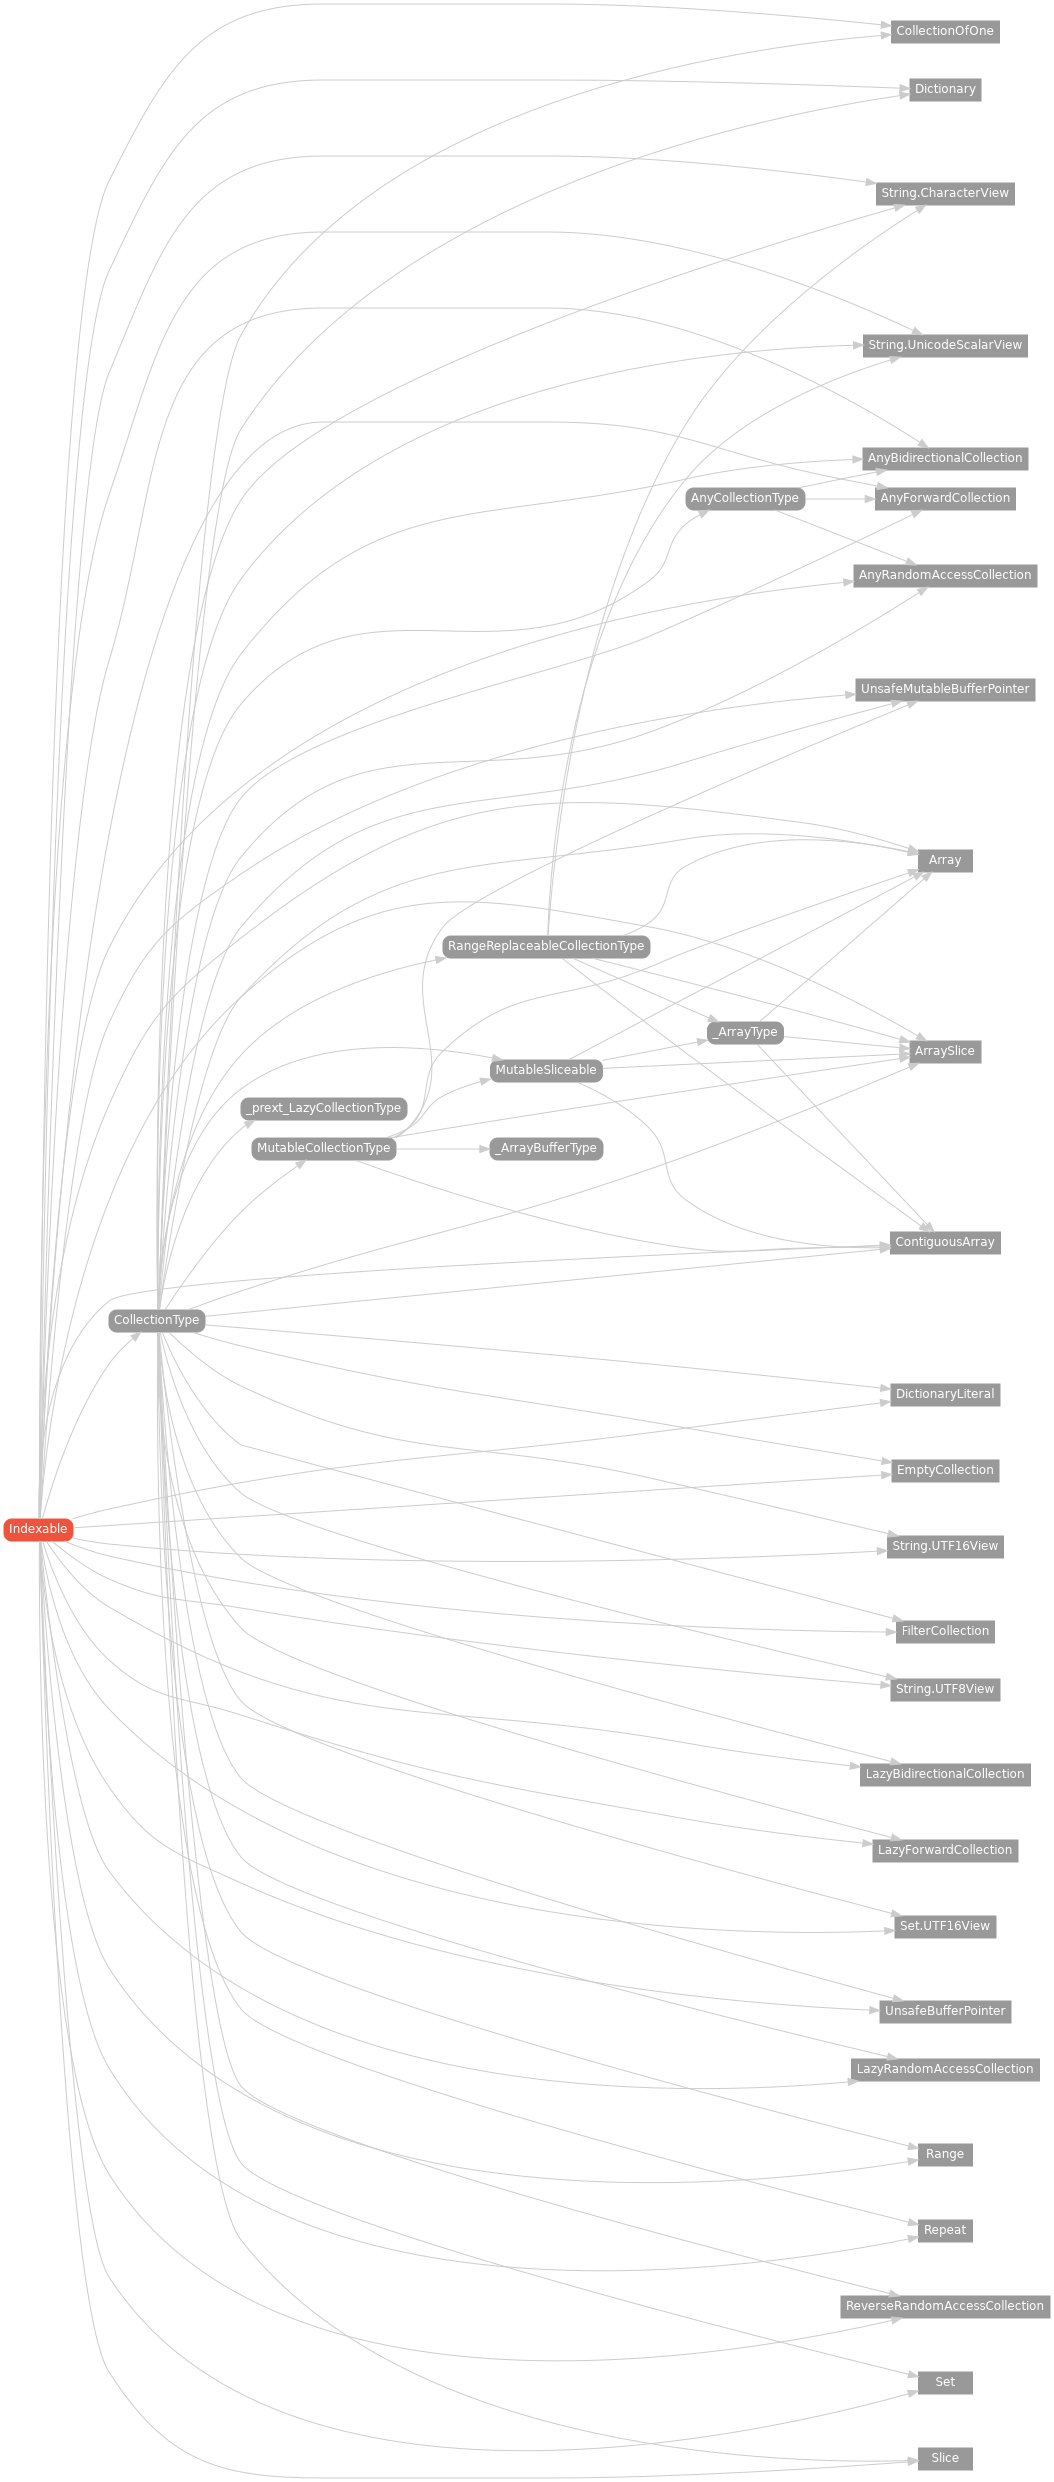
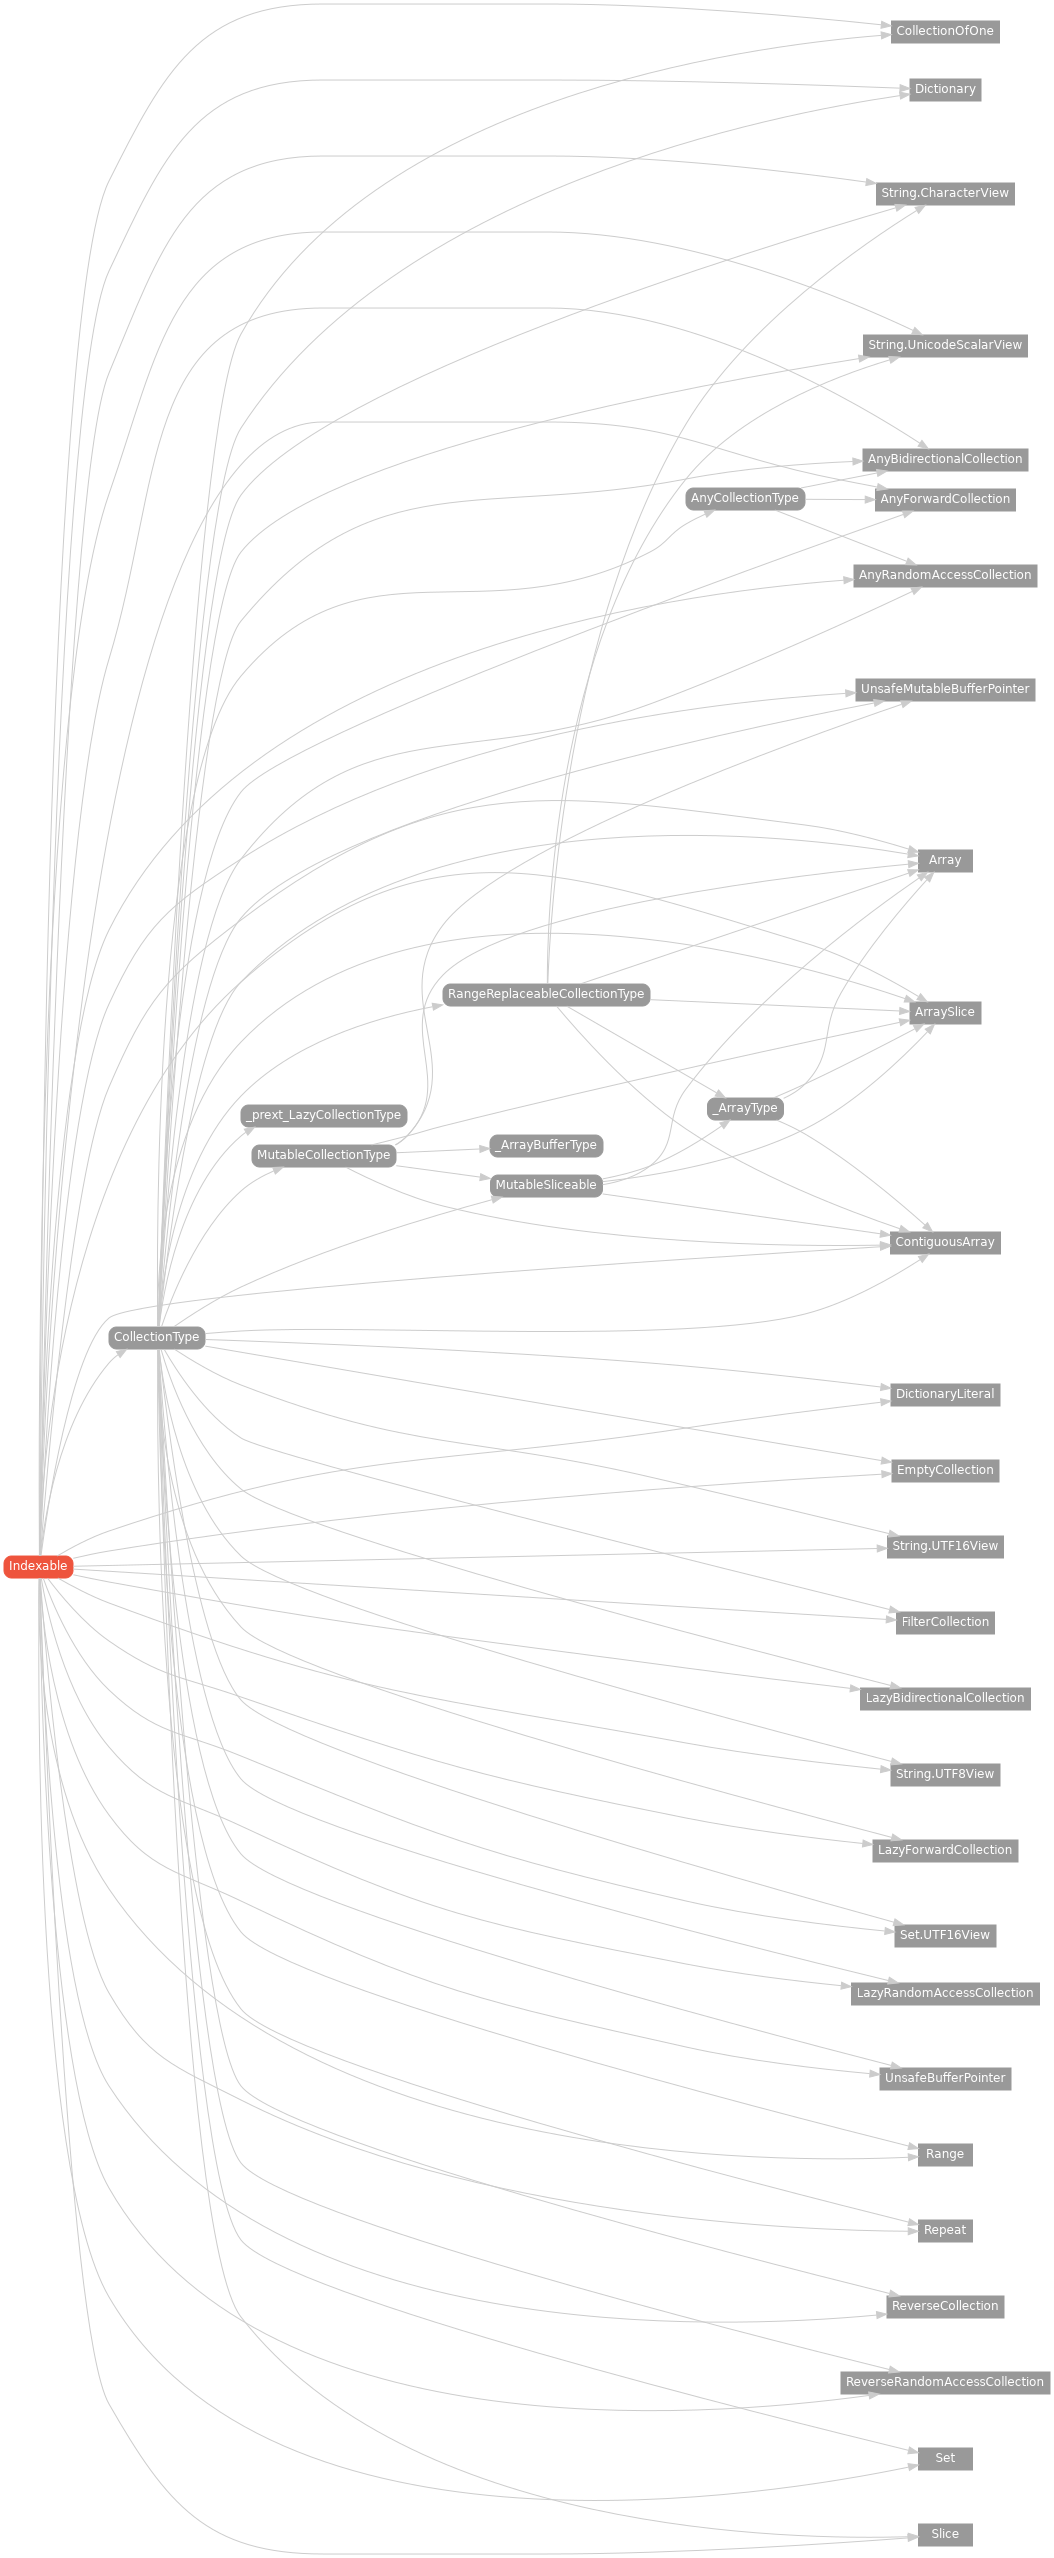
node "ReverseCollection": added
